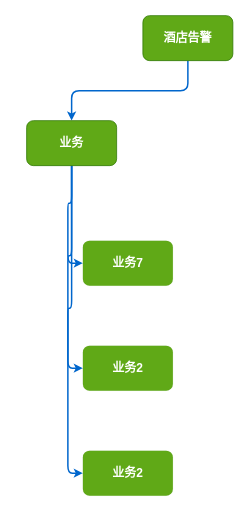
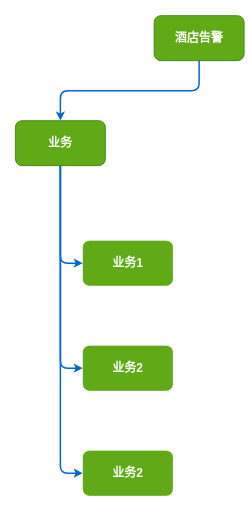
node "酒店告警": moved (188, 38) -> (199, 38)
node "业务": moved (72, 143) -> (60, 143)
node "业务7": label "业务7" -> "业务1"
